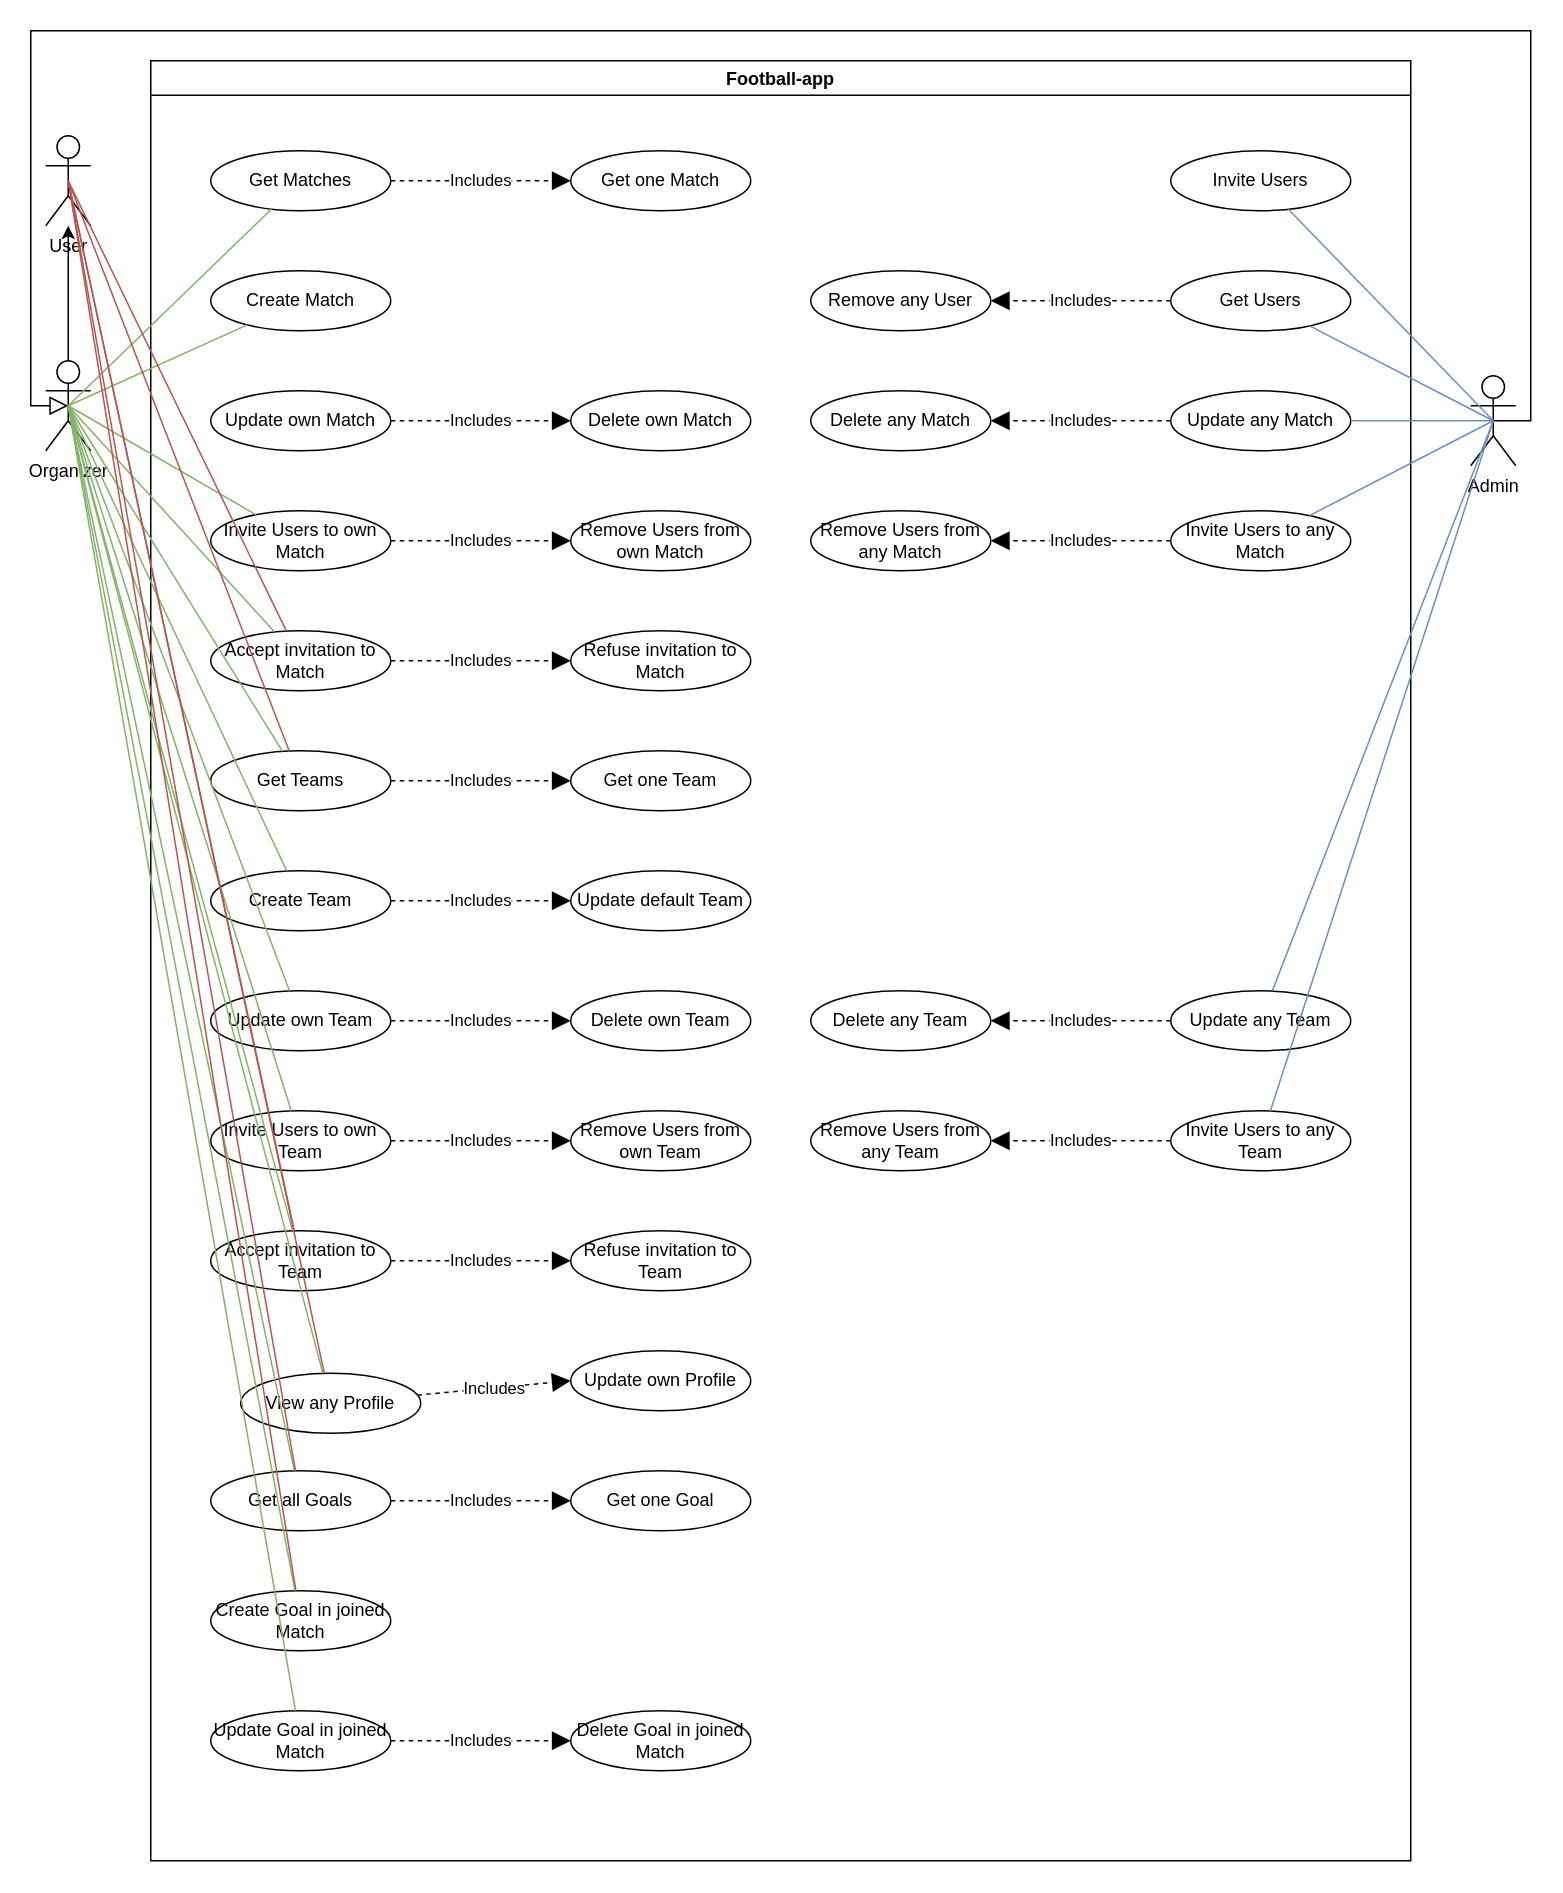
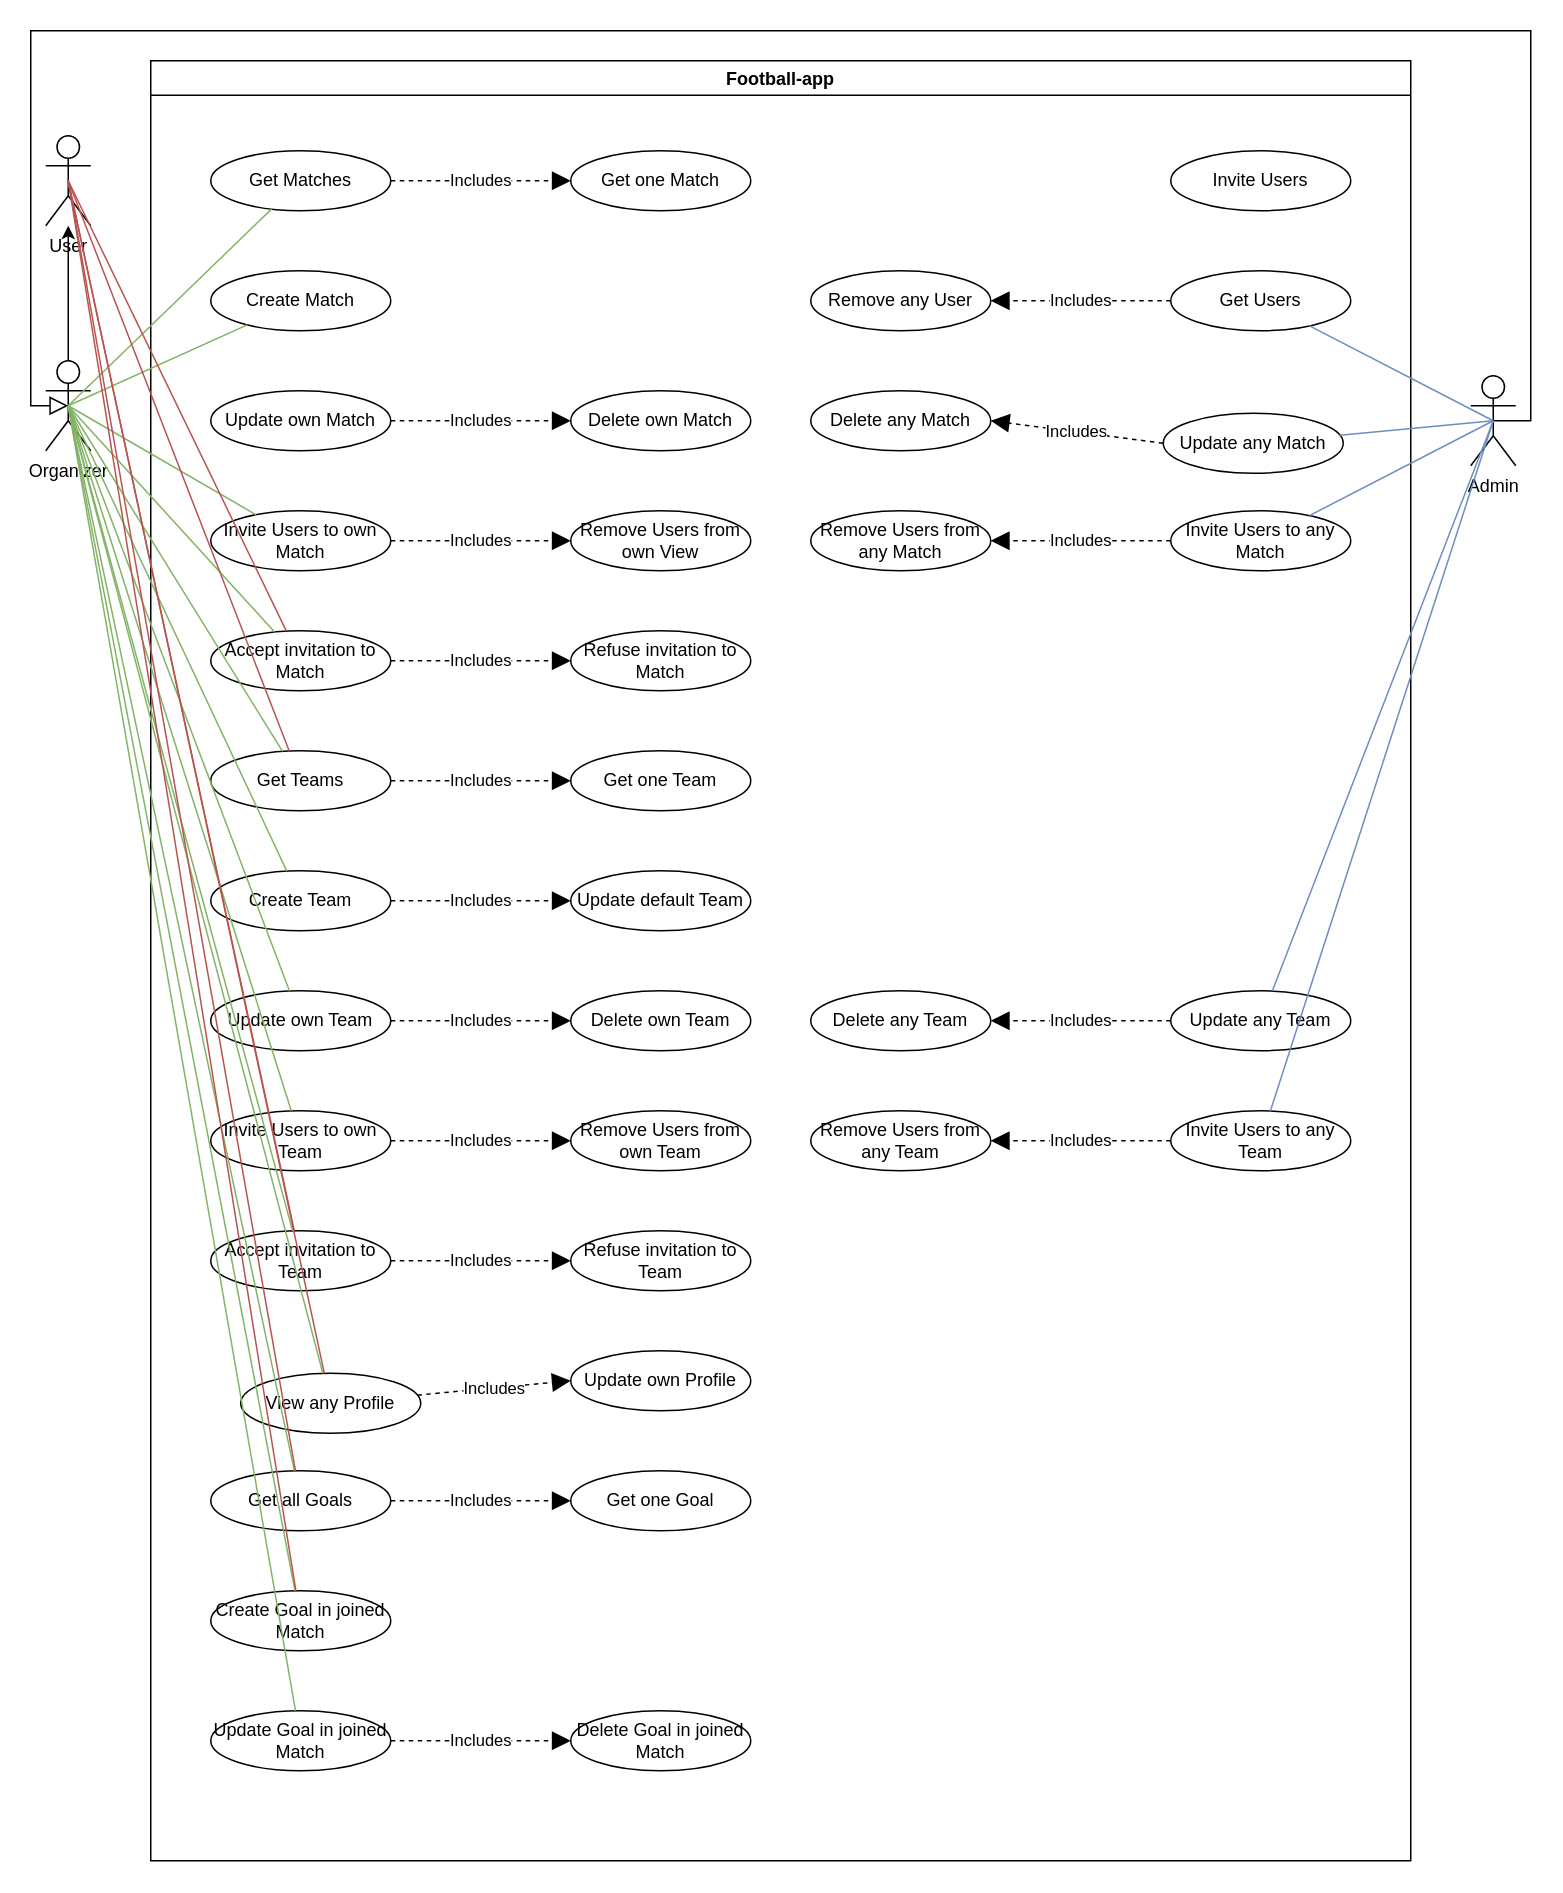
edge "Invite Users" -- "Admin": removed
node "Update any Match": moved (1261, 421) -> (1253, 443)
node "Remove Users from own Match": label "Remove Users from own Match" -> "Remove Users from own View"
